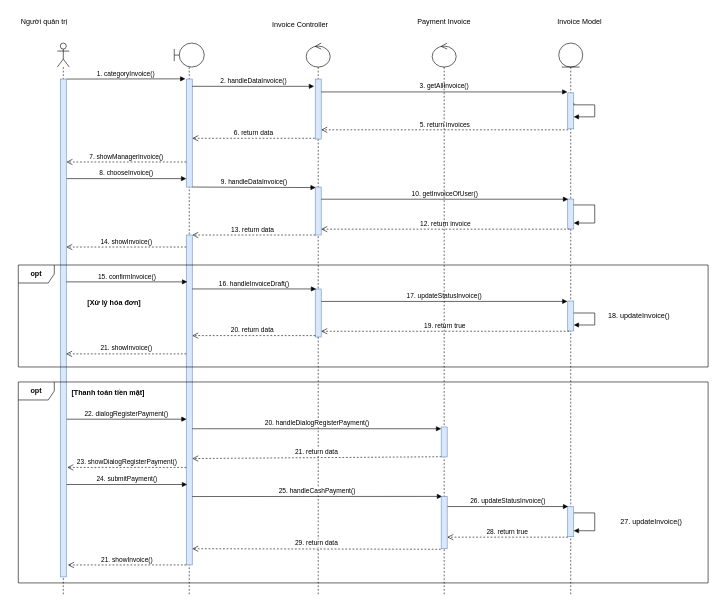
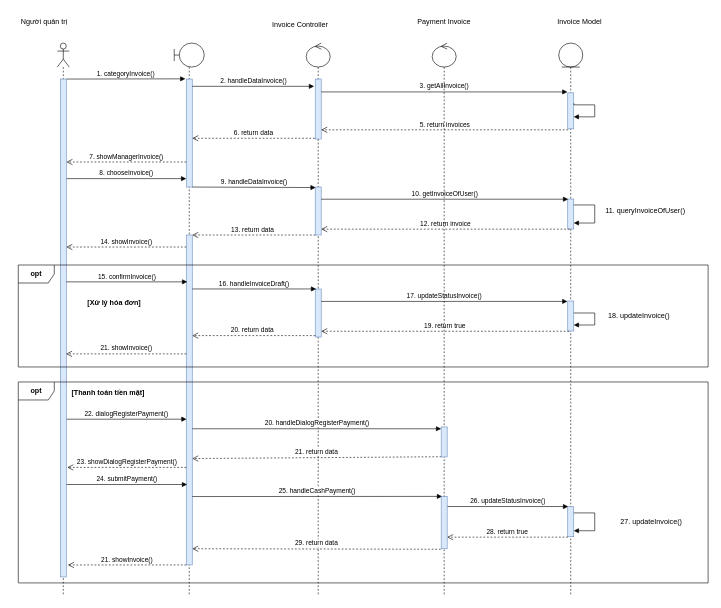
node "11. queryInvoiceOfUser()": added
